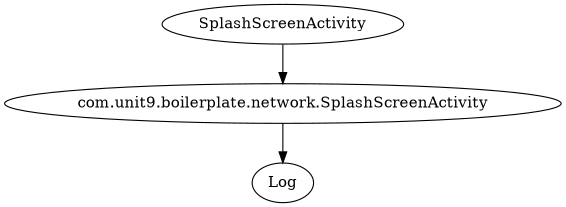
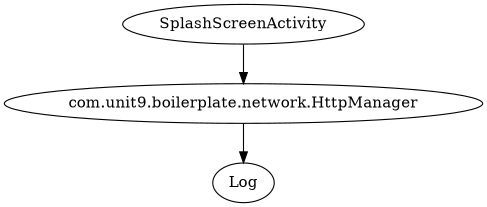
node "com.unit9.boilerplate.network.SplashScreenActivity": label "com.unit9.boilerplate.network.SplashScreenActivity" -> "com.unit9.boilerplate.network.HttpManager"
